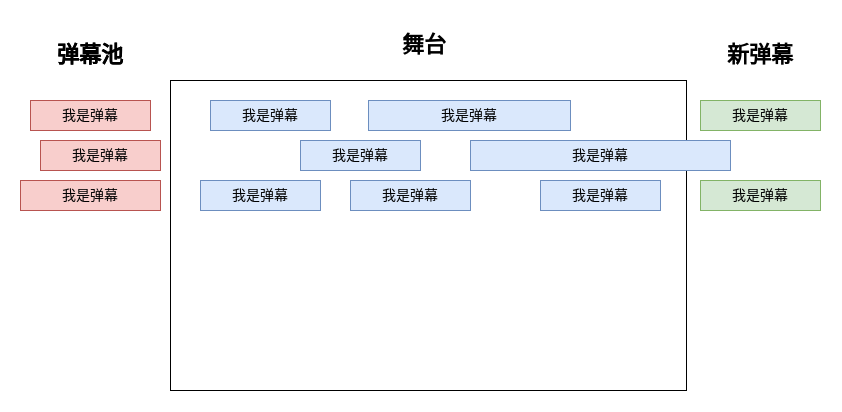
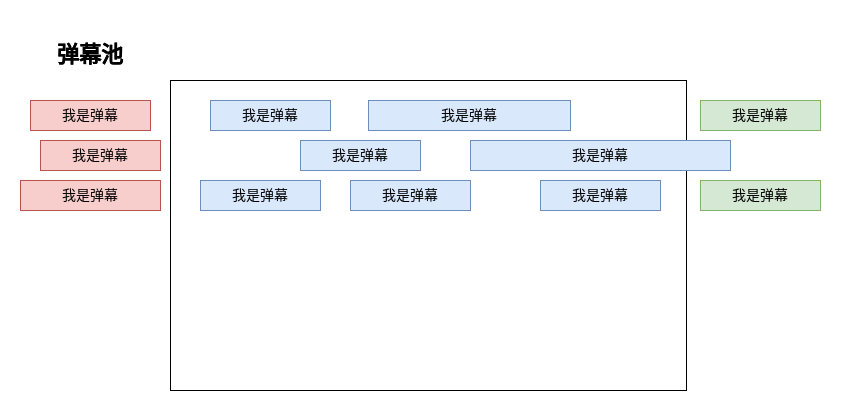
node "舞台": removed
node "新弹幕": removed
